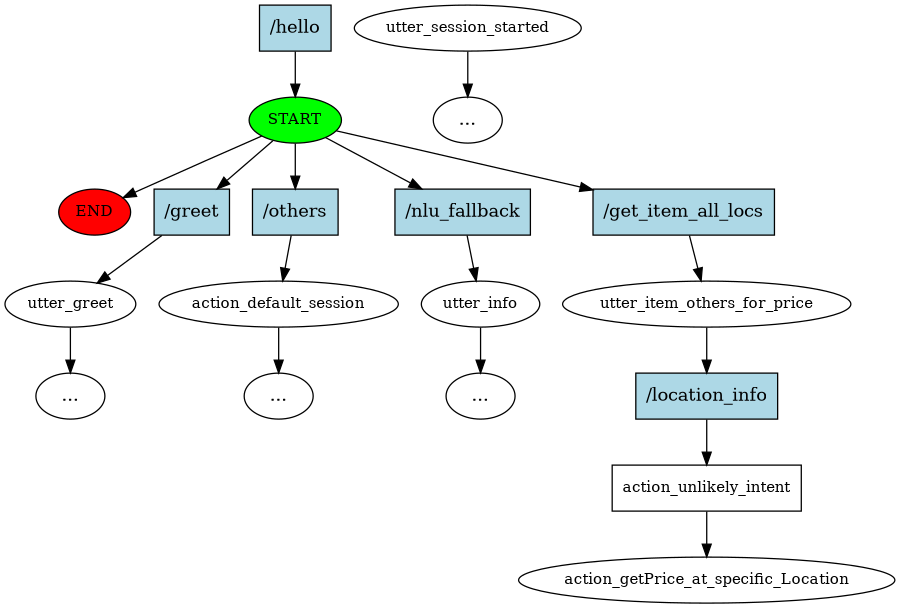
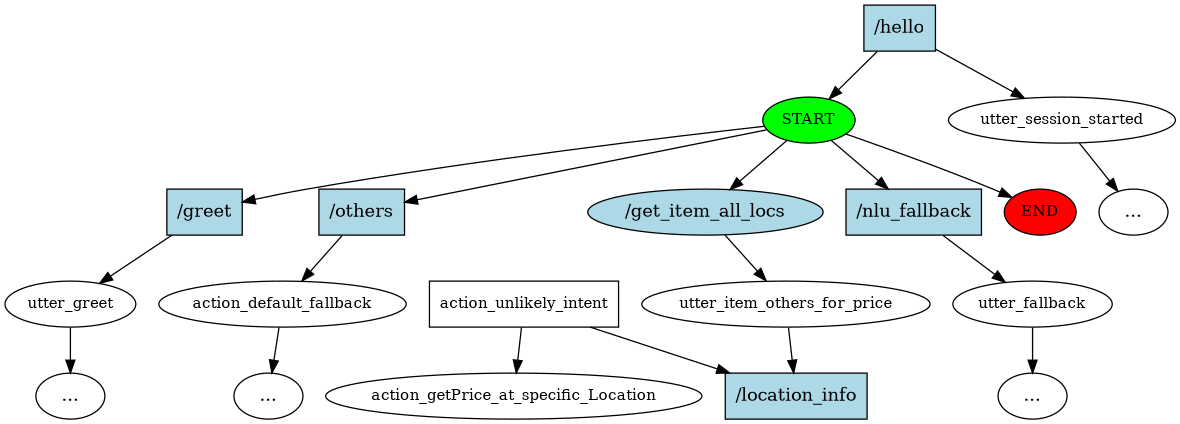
edge "/hello" -> "utter_session_started": added
node "/get_item_all_locs": shape box -> ellipse
node "action_default_session": label "action_default_session" -> "action_default_fallback"
node "utter_info": label "utter_info" -> "utter_fallback"
edge "/location_info" -> "action_unlikely_intent": reversed
